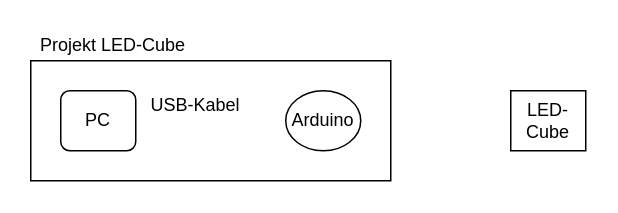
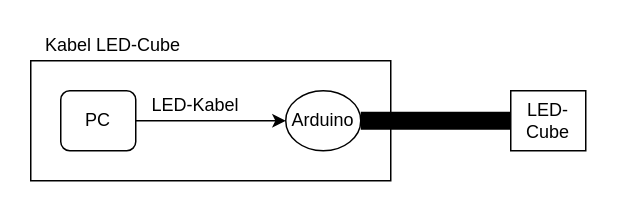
node "Projekt LED-Cube": label "Projekt LED-Cube" -> "Kabel LED-Cube"
node "USB-Kabel": label "USB-Kabel" -> "LED-Kabel"
edge "PC" -> "Arduino": added
edge "Arduino" -- "LED-Cube": added
